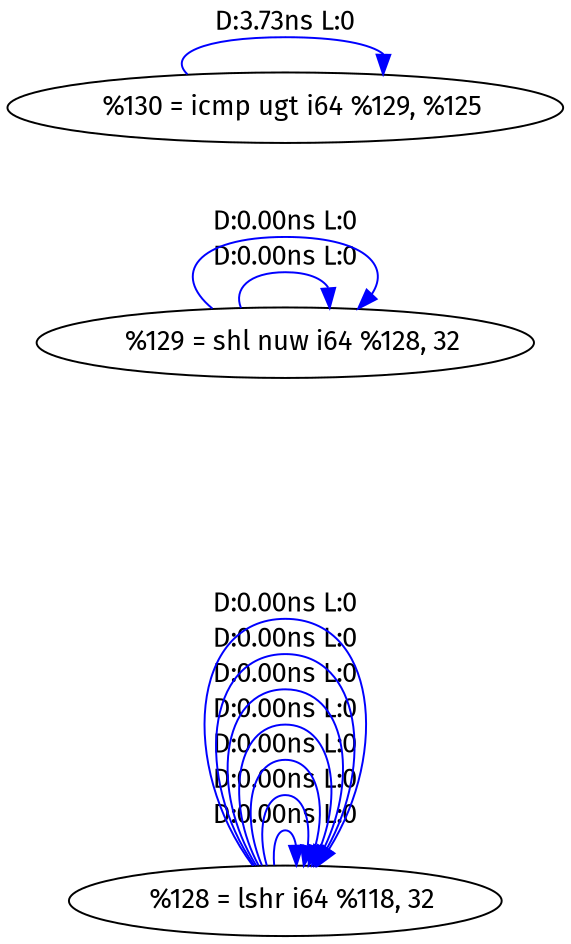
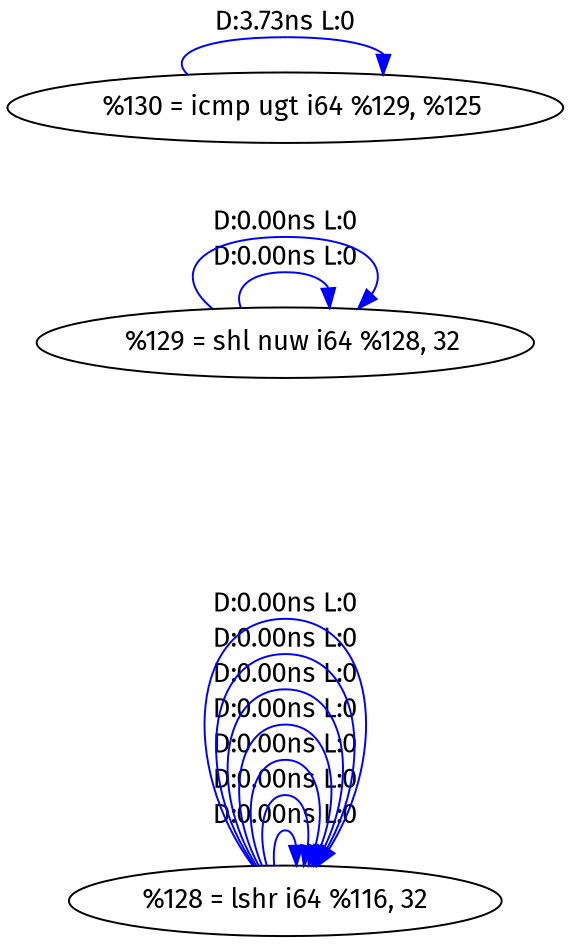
node "%128 = lshr i64 %118, 32": label "%128 = lshr i64 %118, 32" -> "%128 = lshr i64 %116, 32"
